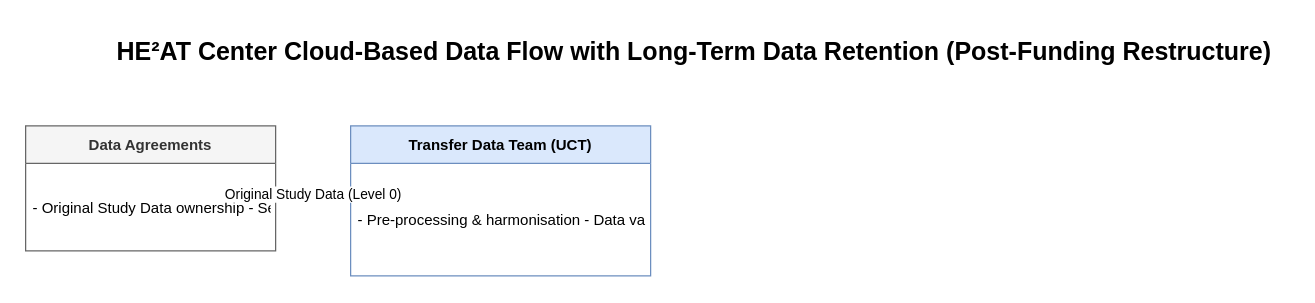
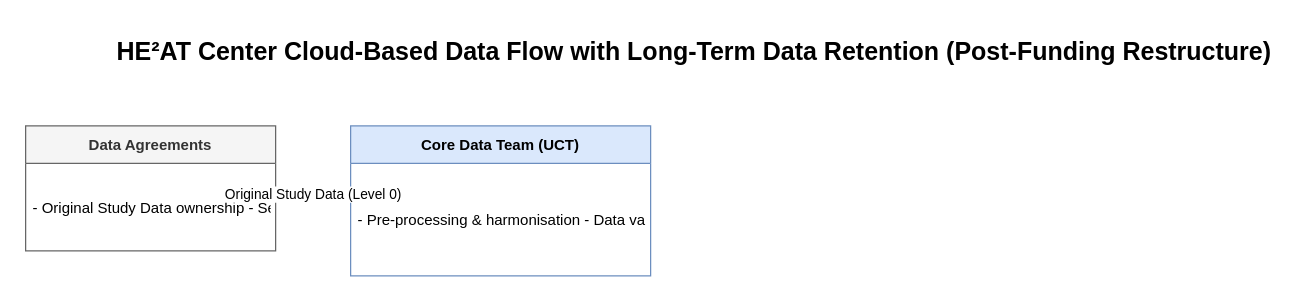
node "Transfer Data Team (UCT)": label "Transfer Data Team (UCT)" -> "Core Data Team (UCT)"
